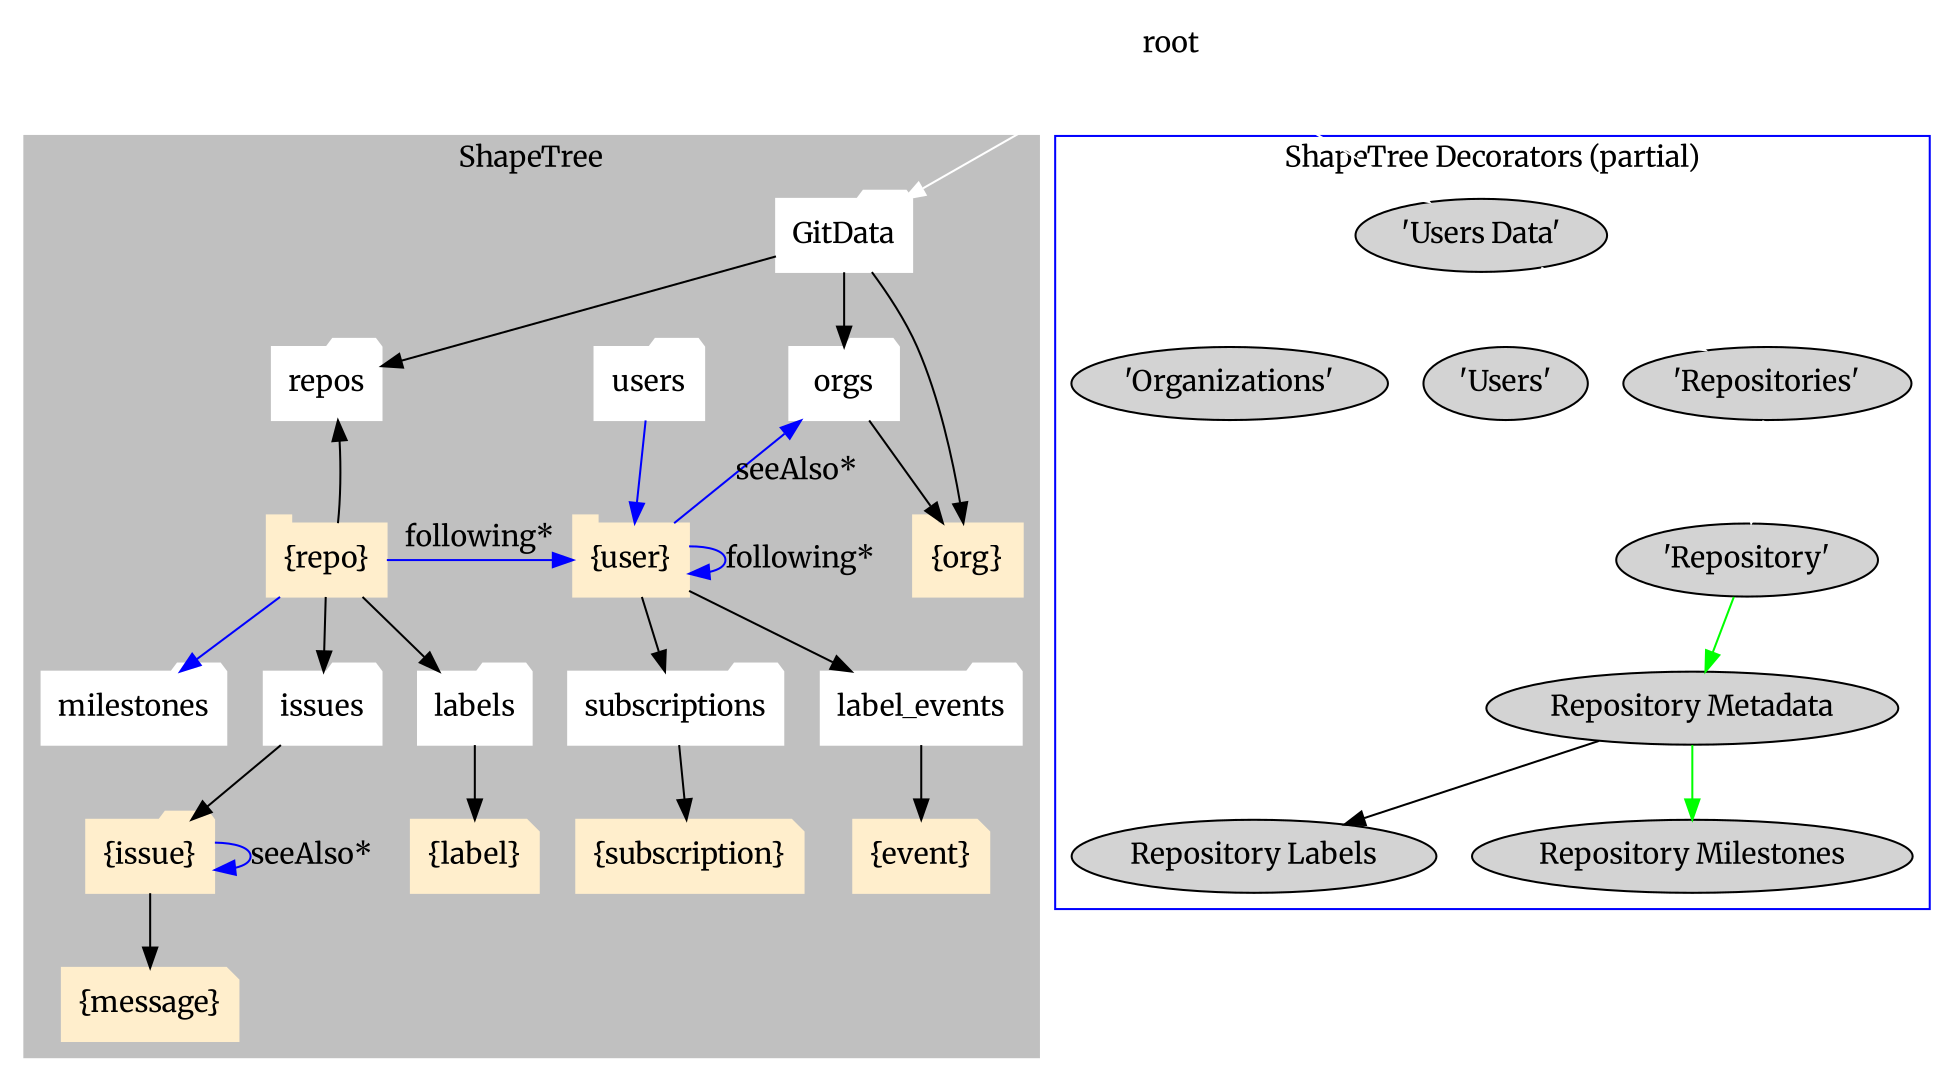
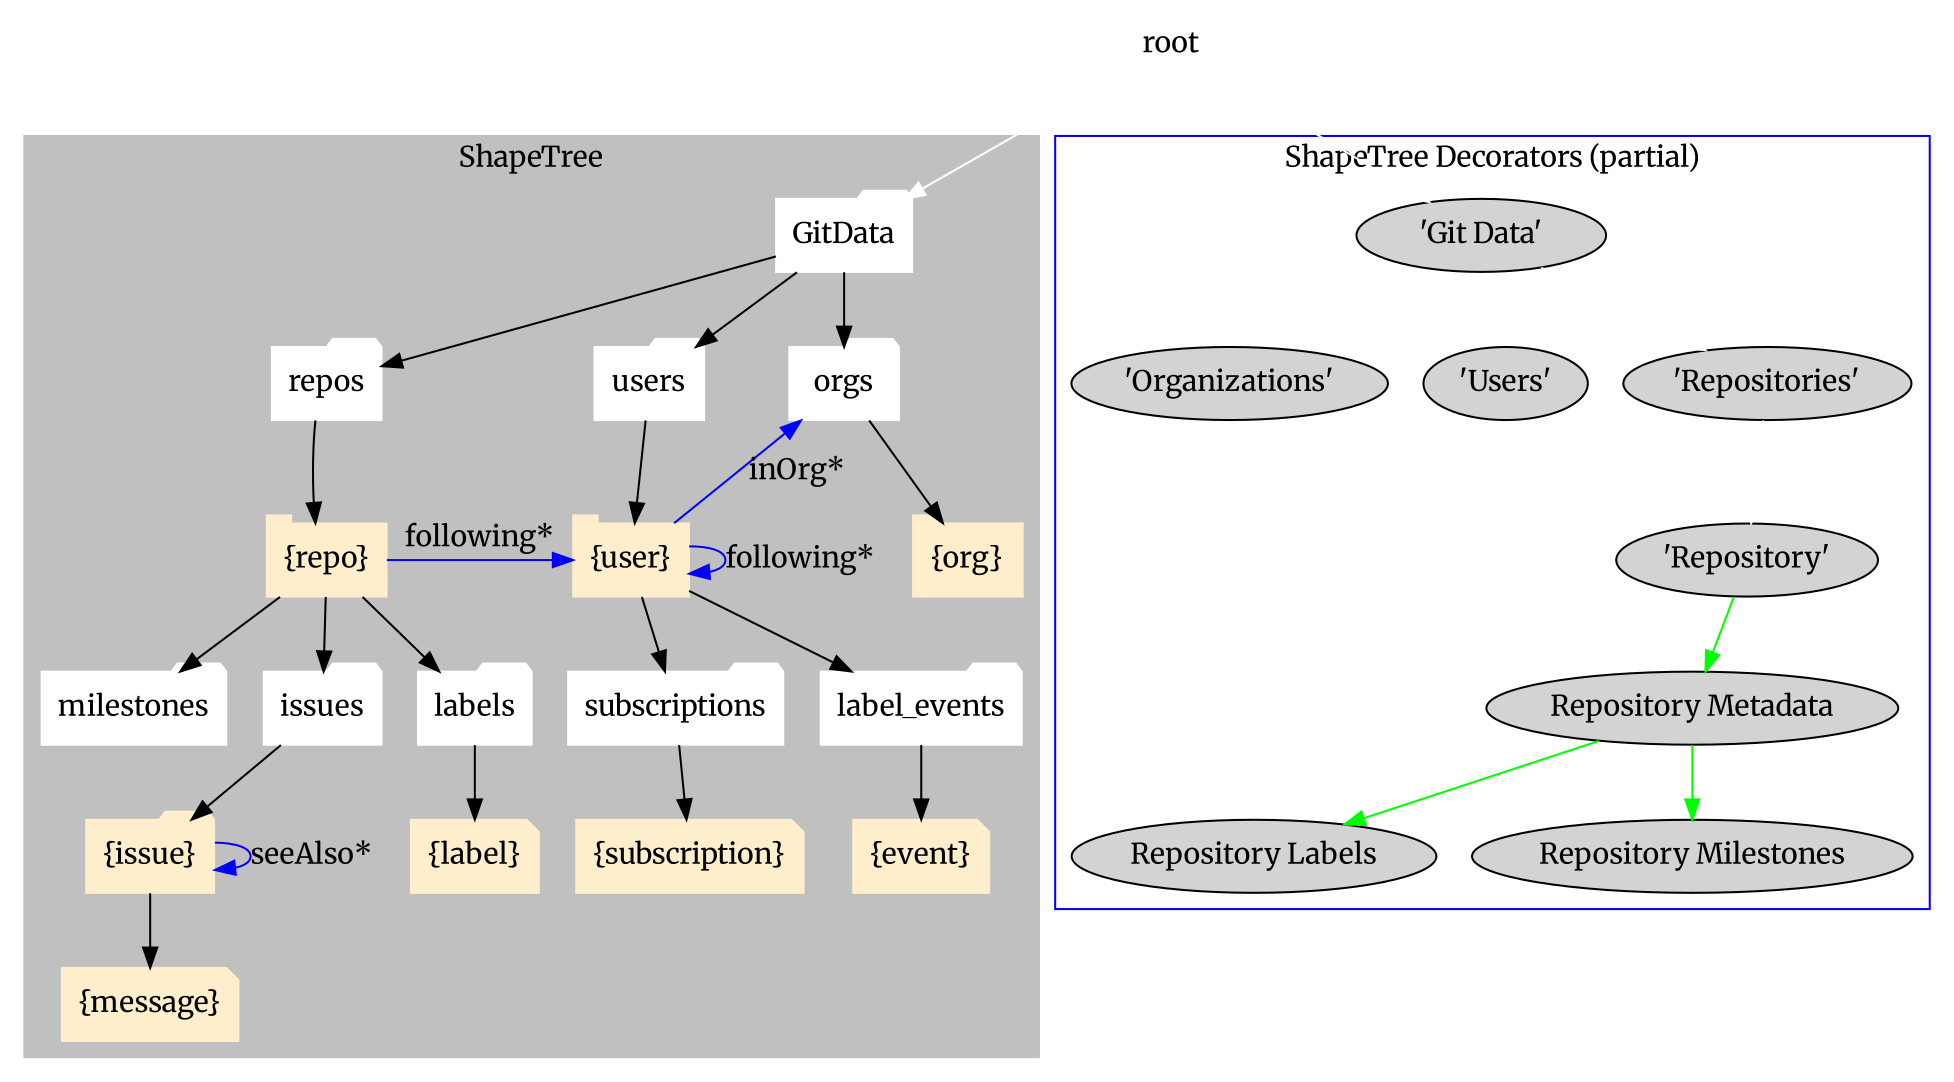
node "'Users Data'": label "'Users Data'" -> "'Git Data'"
edge "GitData" -> "{org}": now "GitData" -> "users"
edge "users" -> "{user}": color blue -> black
edge "{user}" -> "orgs": label "seeAlso*" -> "inOrg*"
edge "{repo}" -> "repos": reversed
edge "{repo}" -> "milestones": color blue -> black
edge "Repository Metadata" -> "Repository Labels": color black -> green
